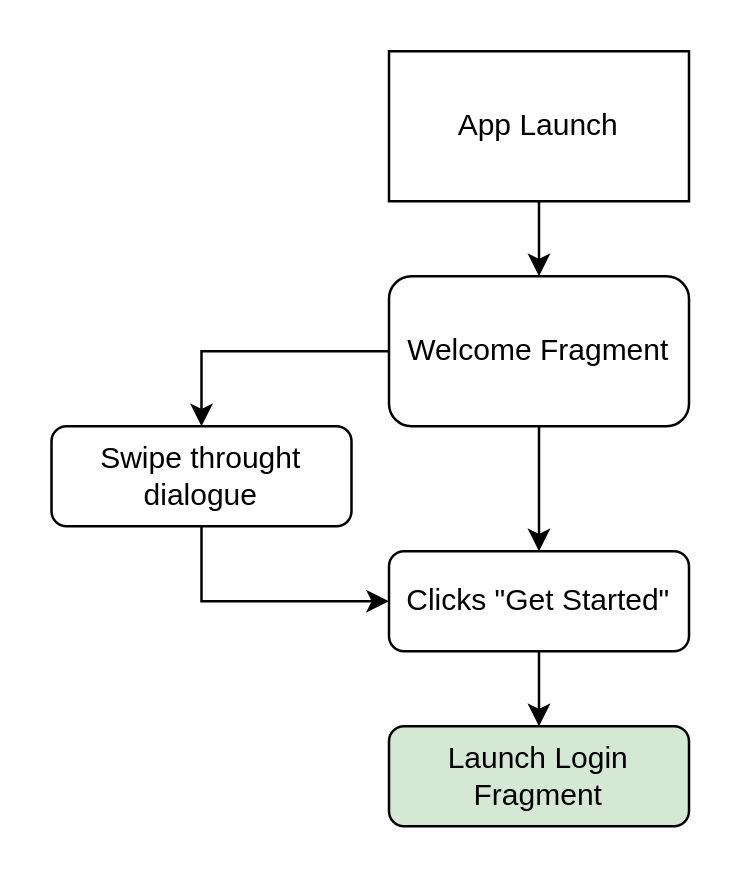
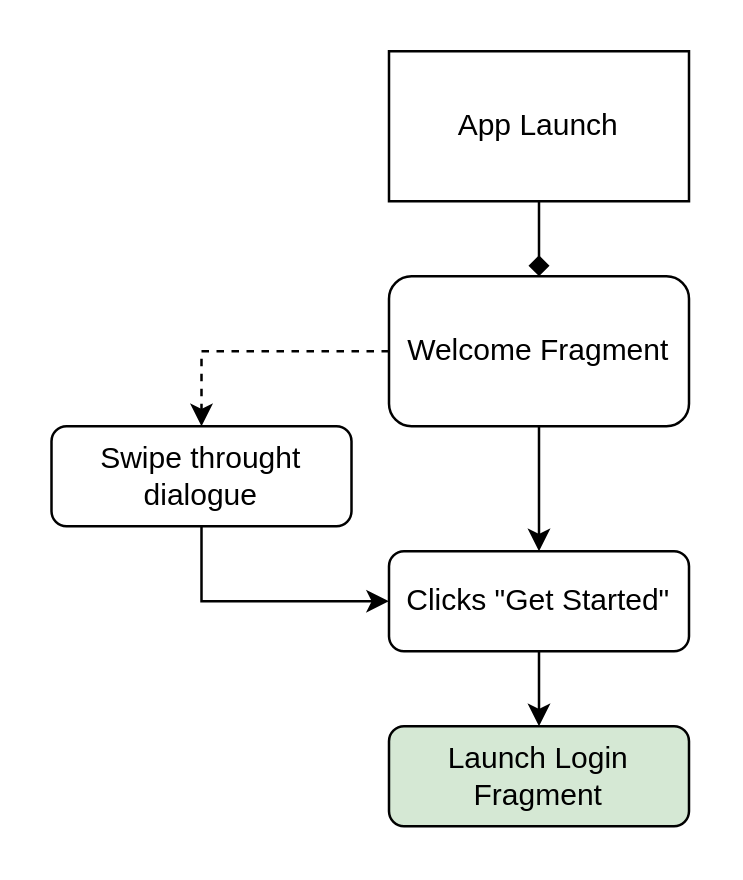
edge "App Launch" -> "Welcome Fragment": arrowhead classic -> diamond
edge "Welcome Fragment" -> "Swipe throught dialogue": style solid -> dashed
